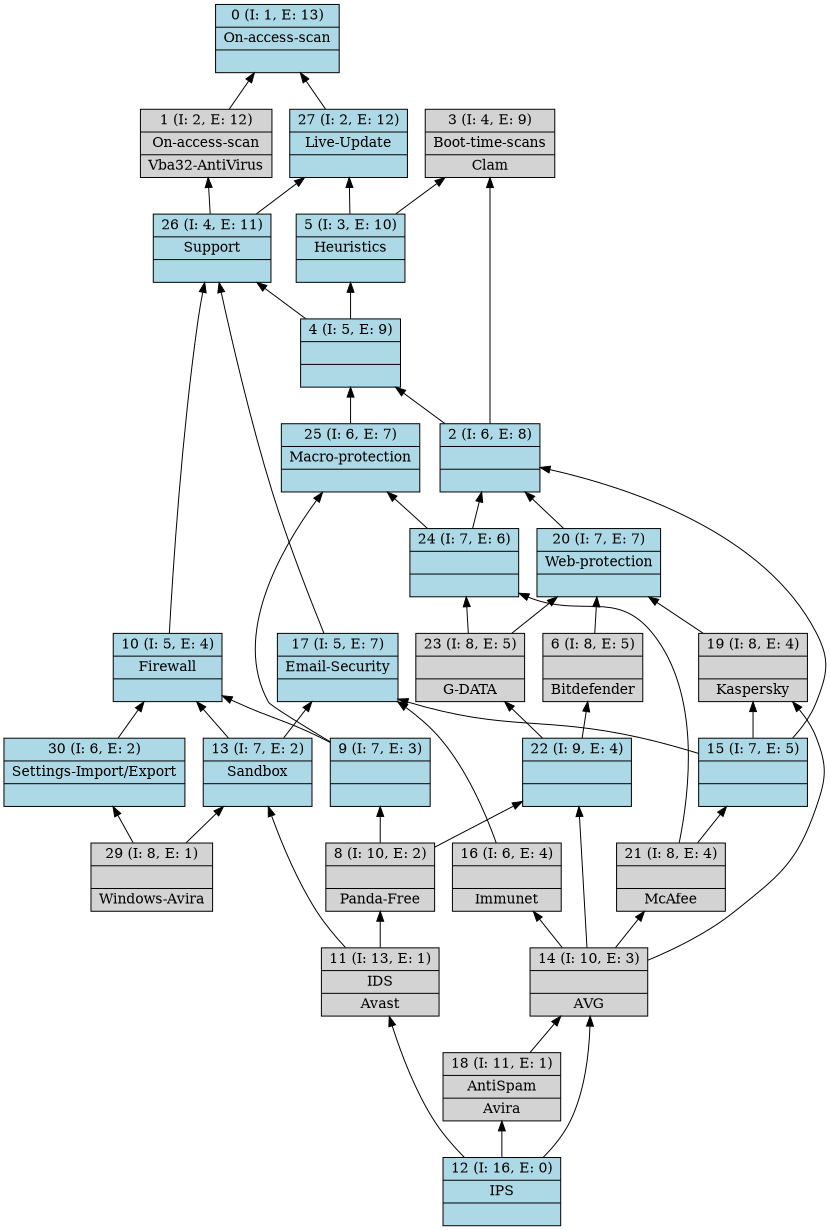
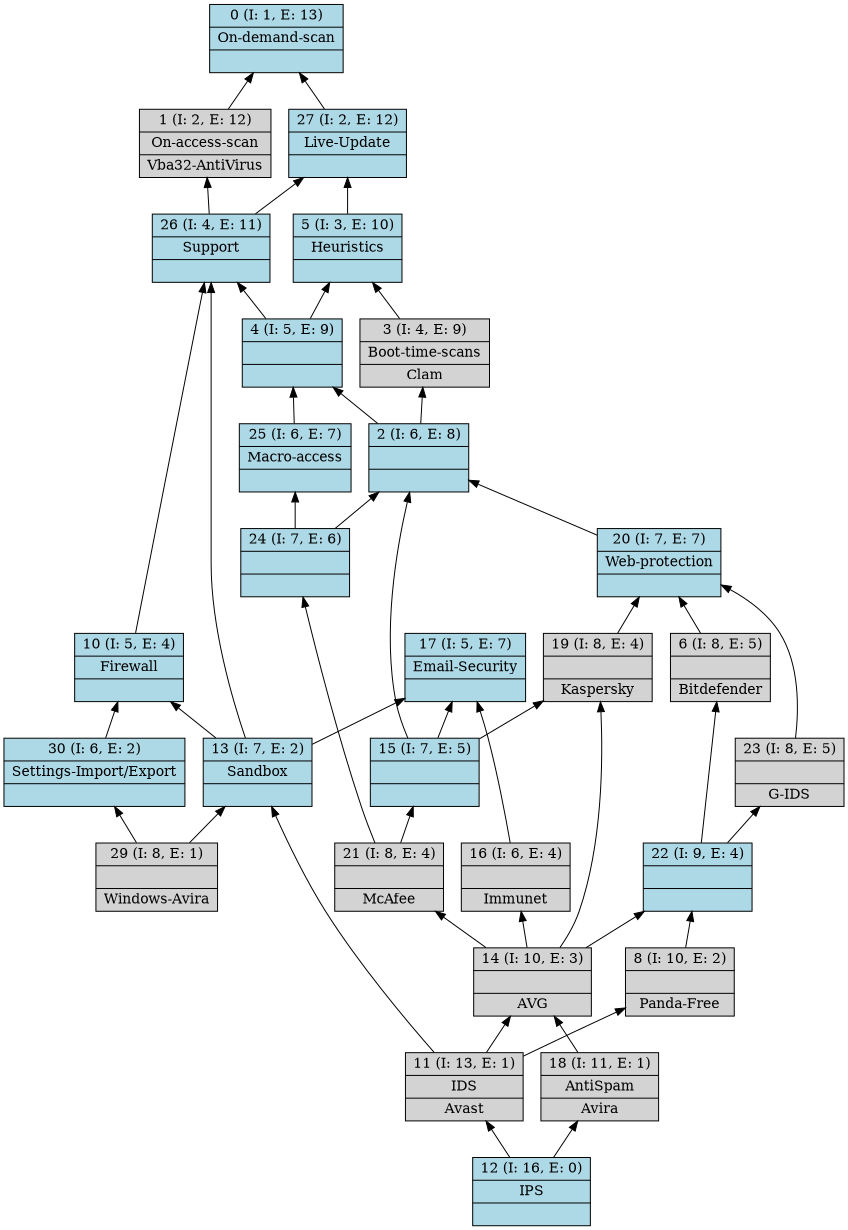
node "0 (I: 1, E: 13)": text "On-access-scan" -> "On-demand-scan"
edge "5 (I: 3, E: 10)" -> "3 (I: 4, E: 9)": reversed
node "25 (I: 6, E: 7)": text "Macro-protection" -> "Macro-access"
edge "17 (I: 5, E: 7)" -> "26 (I: 4, E: 11)": now "13 (I: 7, E: 2)" -> "26 (I: 4, E: 11)"
edge "23 (I: 8, E: 5)" -> "24 (I: 7, E: 6)": removed
node "23 (I: 8, E: 5)": text "G-DATA" -> "G-IDS"
node "9 (I: 7, E: 3)": removed
edge "12 (I: 16, E: 0)" -> "14 (I: 10, E: 3)": now "11 (I: 13, E: 1)" -> "14 (I: 10, E: 3)"
